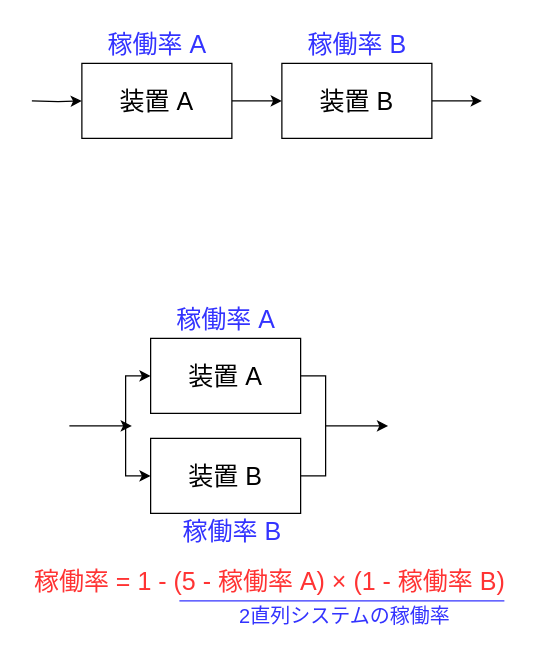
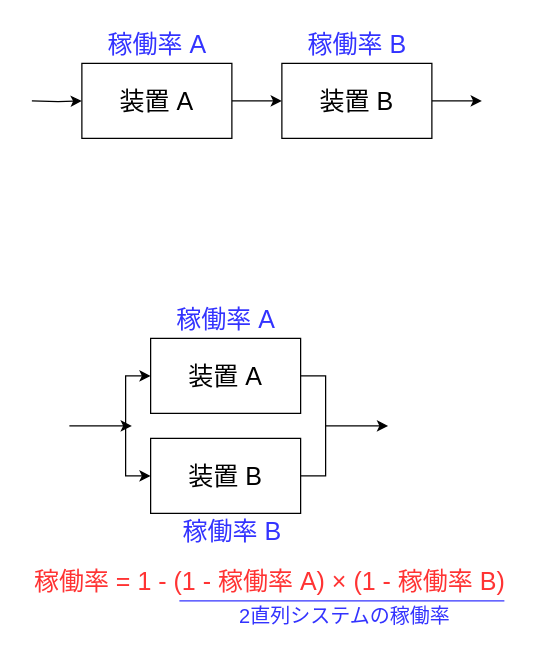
node "稼働率 = 1 - (5 - 稼働率 A) × (1 - 稼働率 B)": label "稼働率 = 1 - (5 - 稼働率 A) × (1 - 稼働率 B)" -> "稼働率 = 1 - (1 - 稼働率 A) × (1 - 稼働率 B)"
